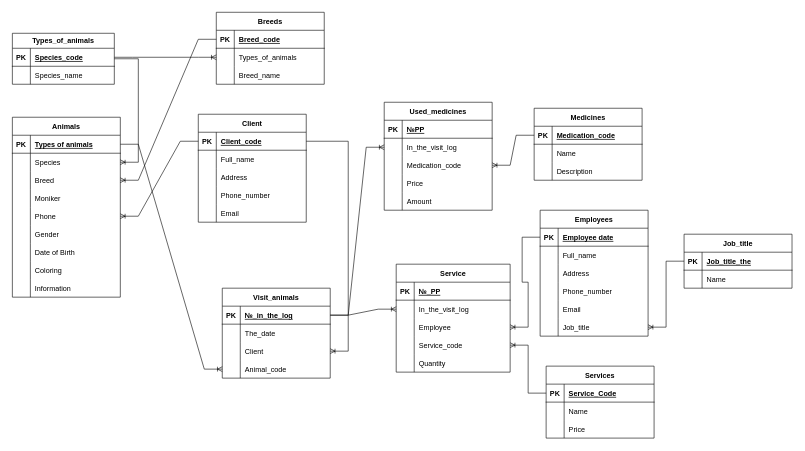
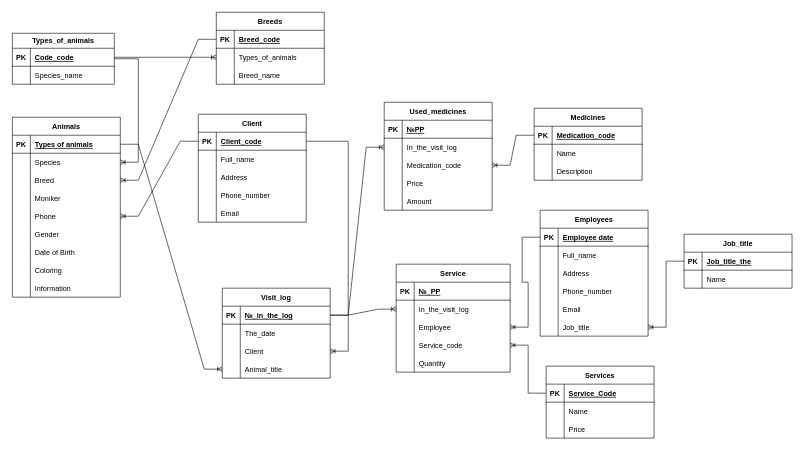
node "Species_code": label "Species_code" -> "Code_code"
node "Visit_animals": label "Visit_animals" -> "Visit_log"
node "Animal_code": label "Animal_code" -> "Animal_title"
